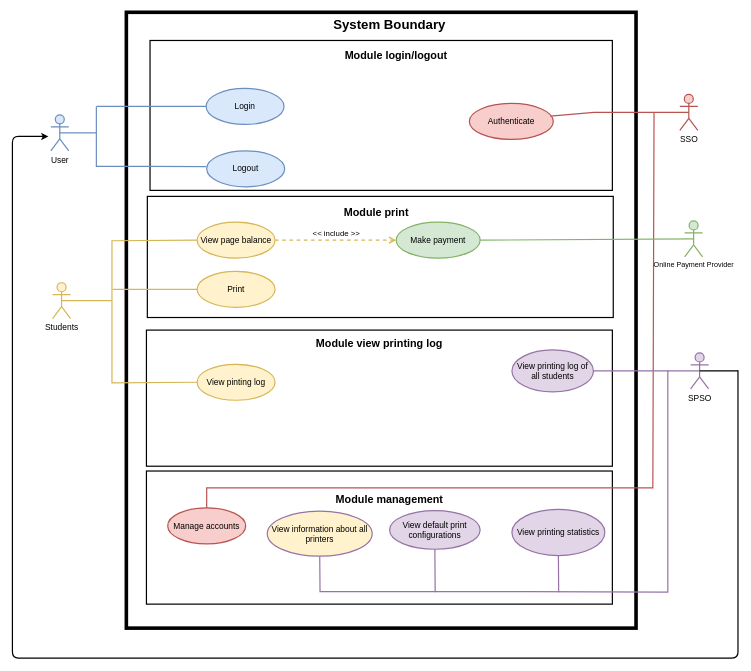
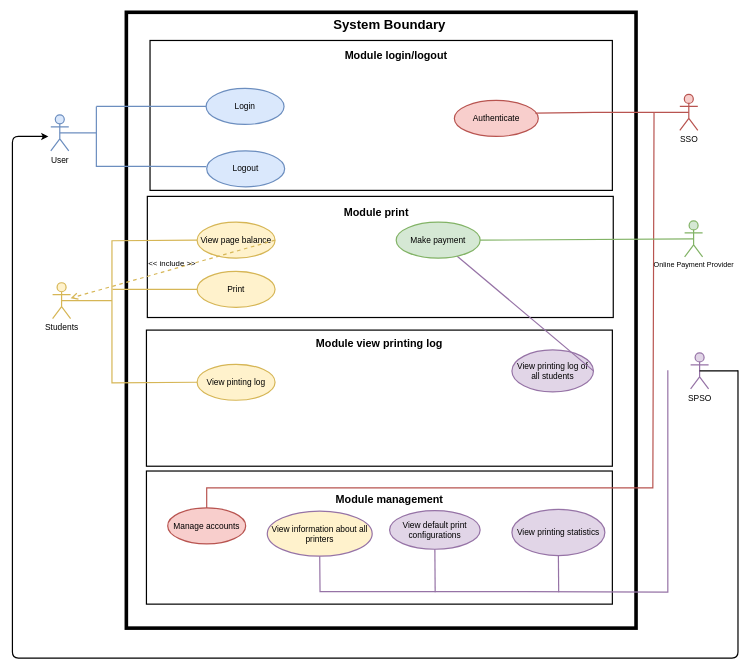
node "Authenticate": moved (512, 122) -> (497, 119)
edge "View page balance" -> "Make payment": now "View page balance" -> "Students"
edge "SPSO" -- "View printing log of all students": now "Make payment" -- "View printing log of all students"
